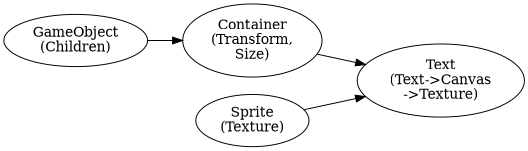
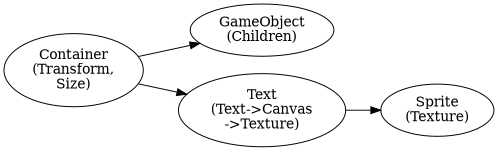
edge "GameObject (Children)" -> "Container (Transform, Size)": reversed
edge "Sprite (Texture)" -> "Text (Text->Canvas ->Texture)": reversed
